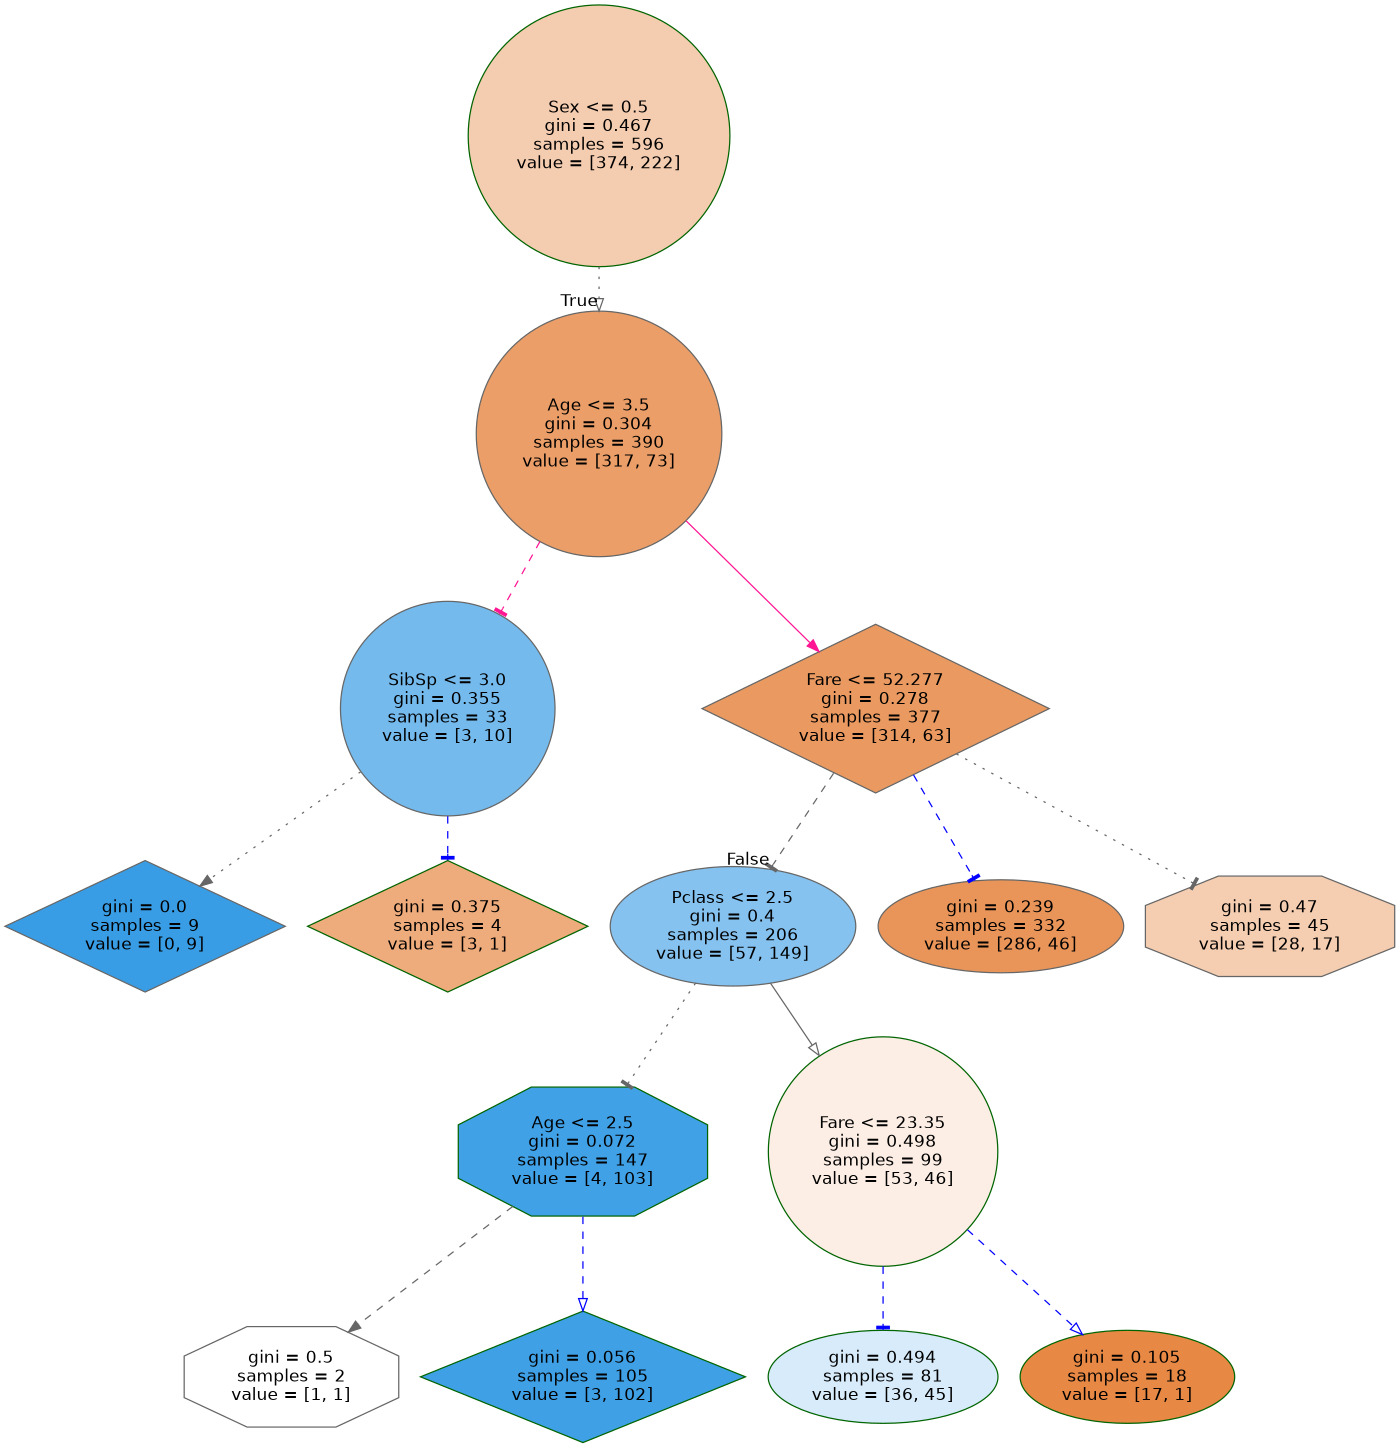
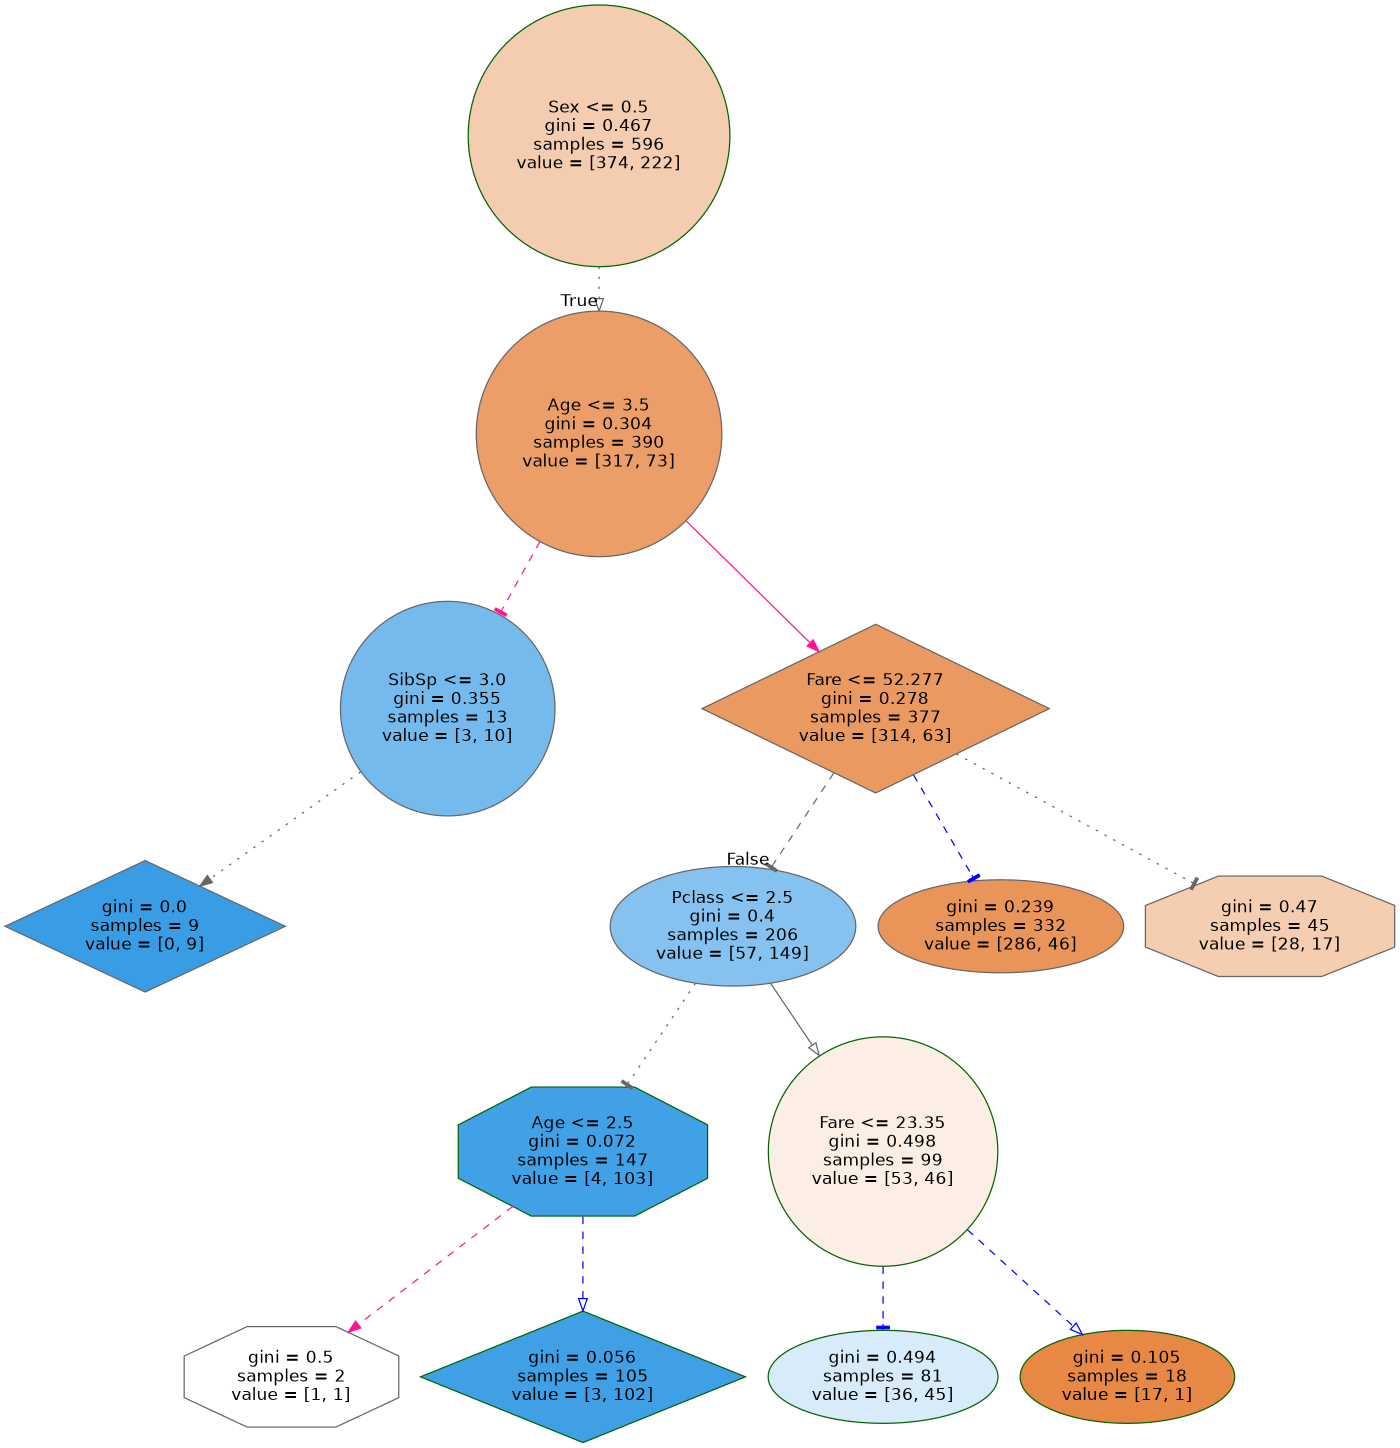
node "SibSp <= 3.0 gini = 0.355 samples = 33 value = [3, 10]": label "SibSp <= 3.0 gini = 0.355 samples = 33 value = [3, 10]" -> "SibSp <= 3.0 gini = 0.355 samples = 13 value = [3, 10]"
node "gini = 0.375 samples = 4 value = [3, 1]": removed
edge "Age <= 2.5 gini = 0.072 samples = 147 value = [4, 103]" -> "gini = 0.5 samples = 2 value = [1, 1]": color gray40 -> deeppink
